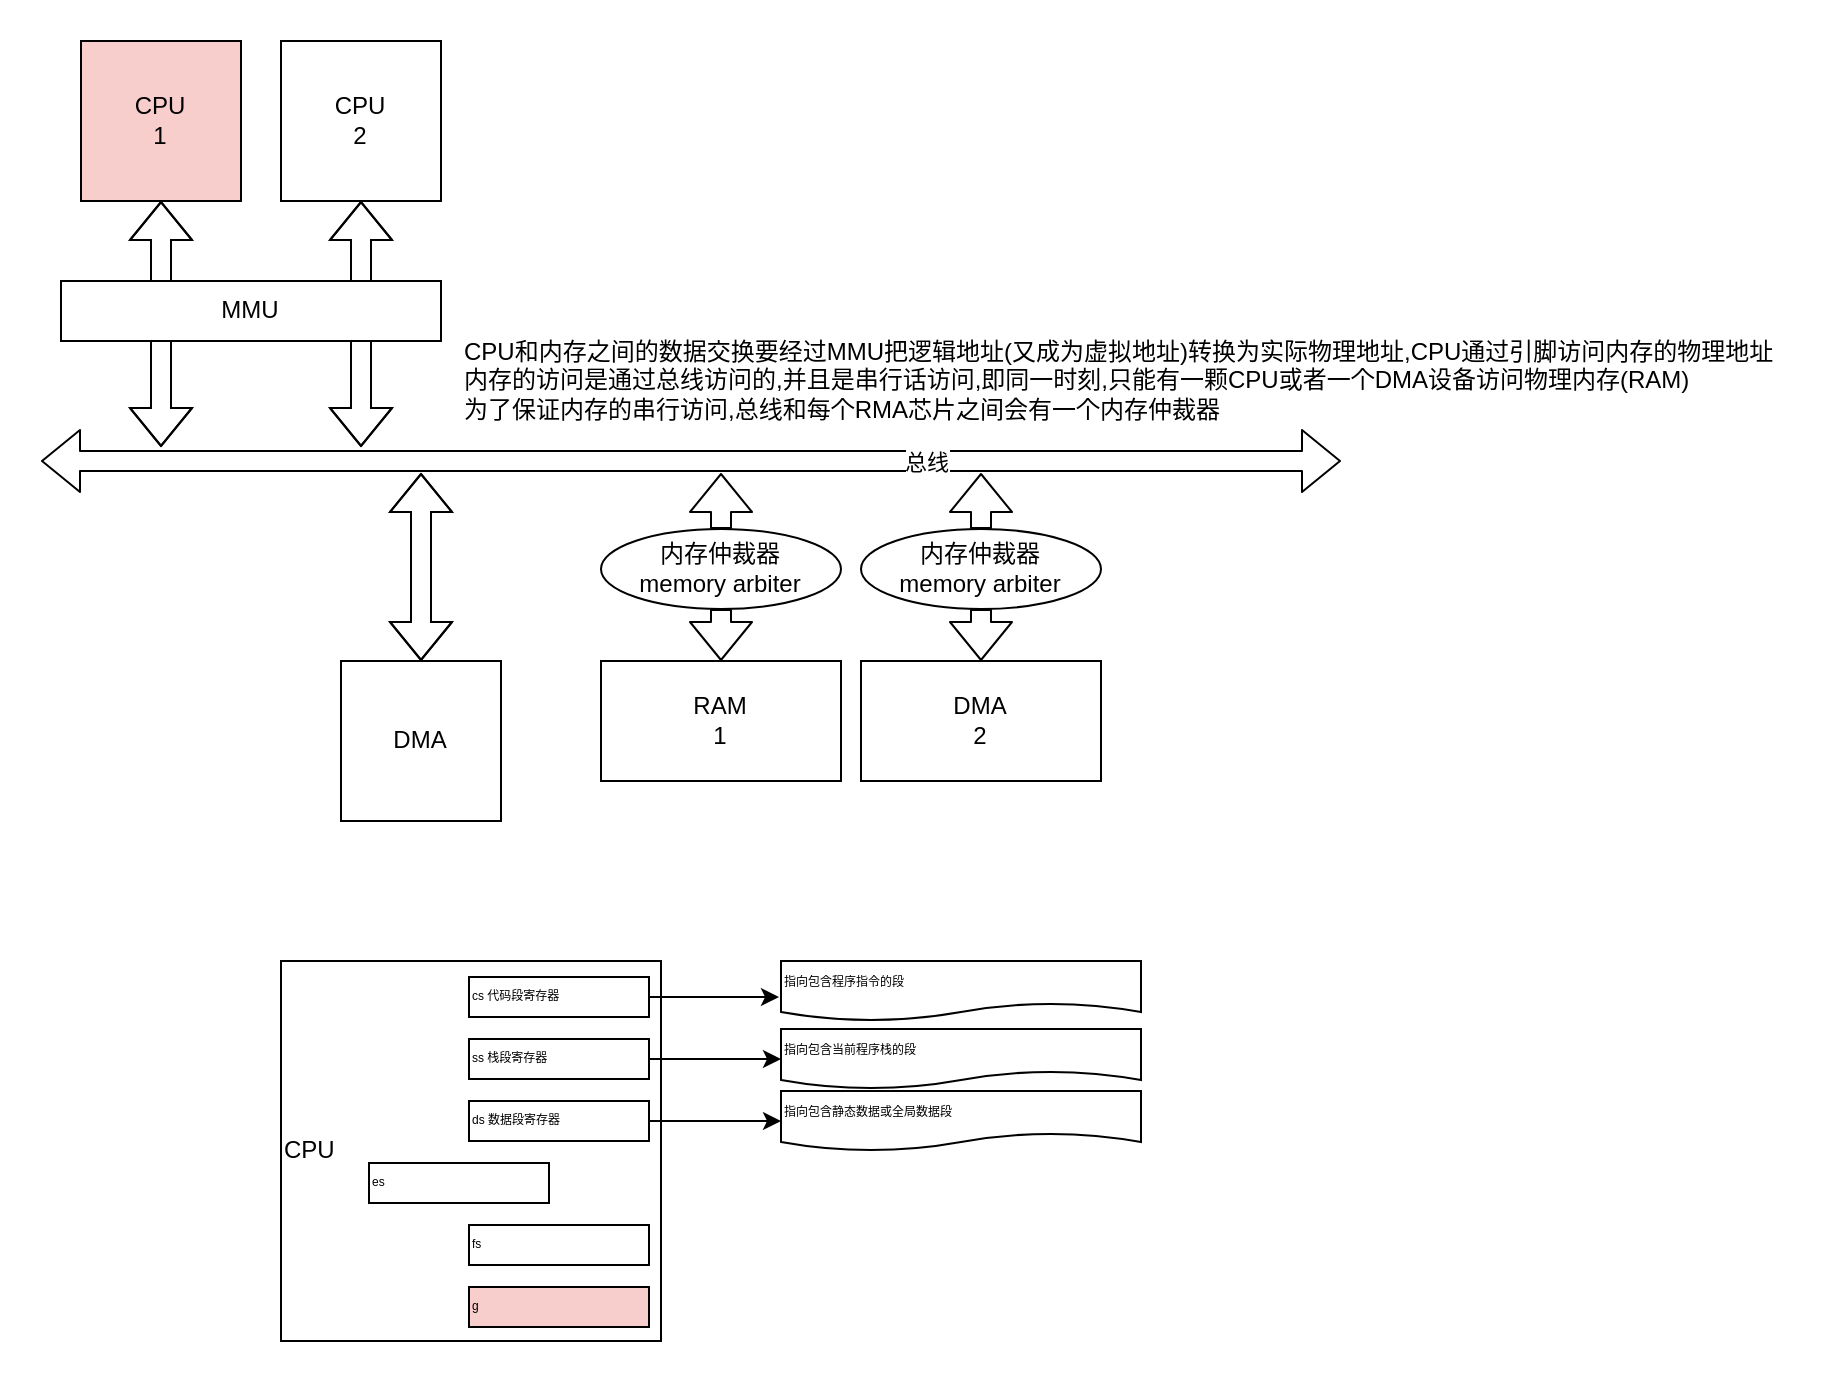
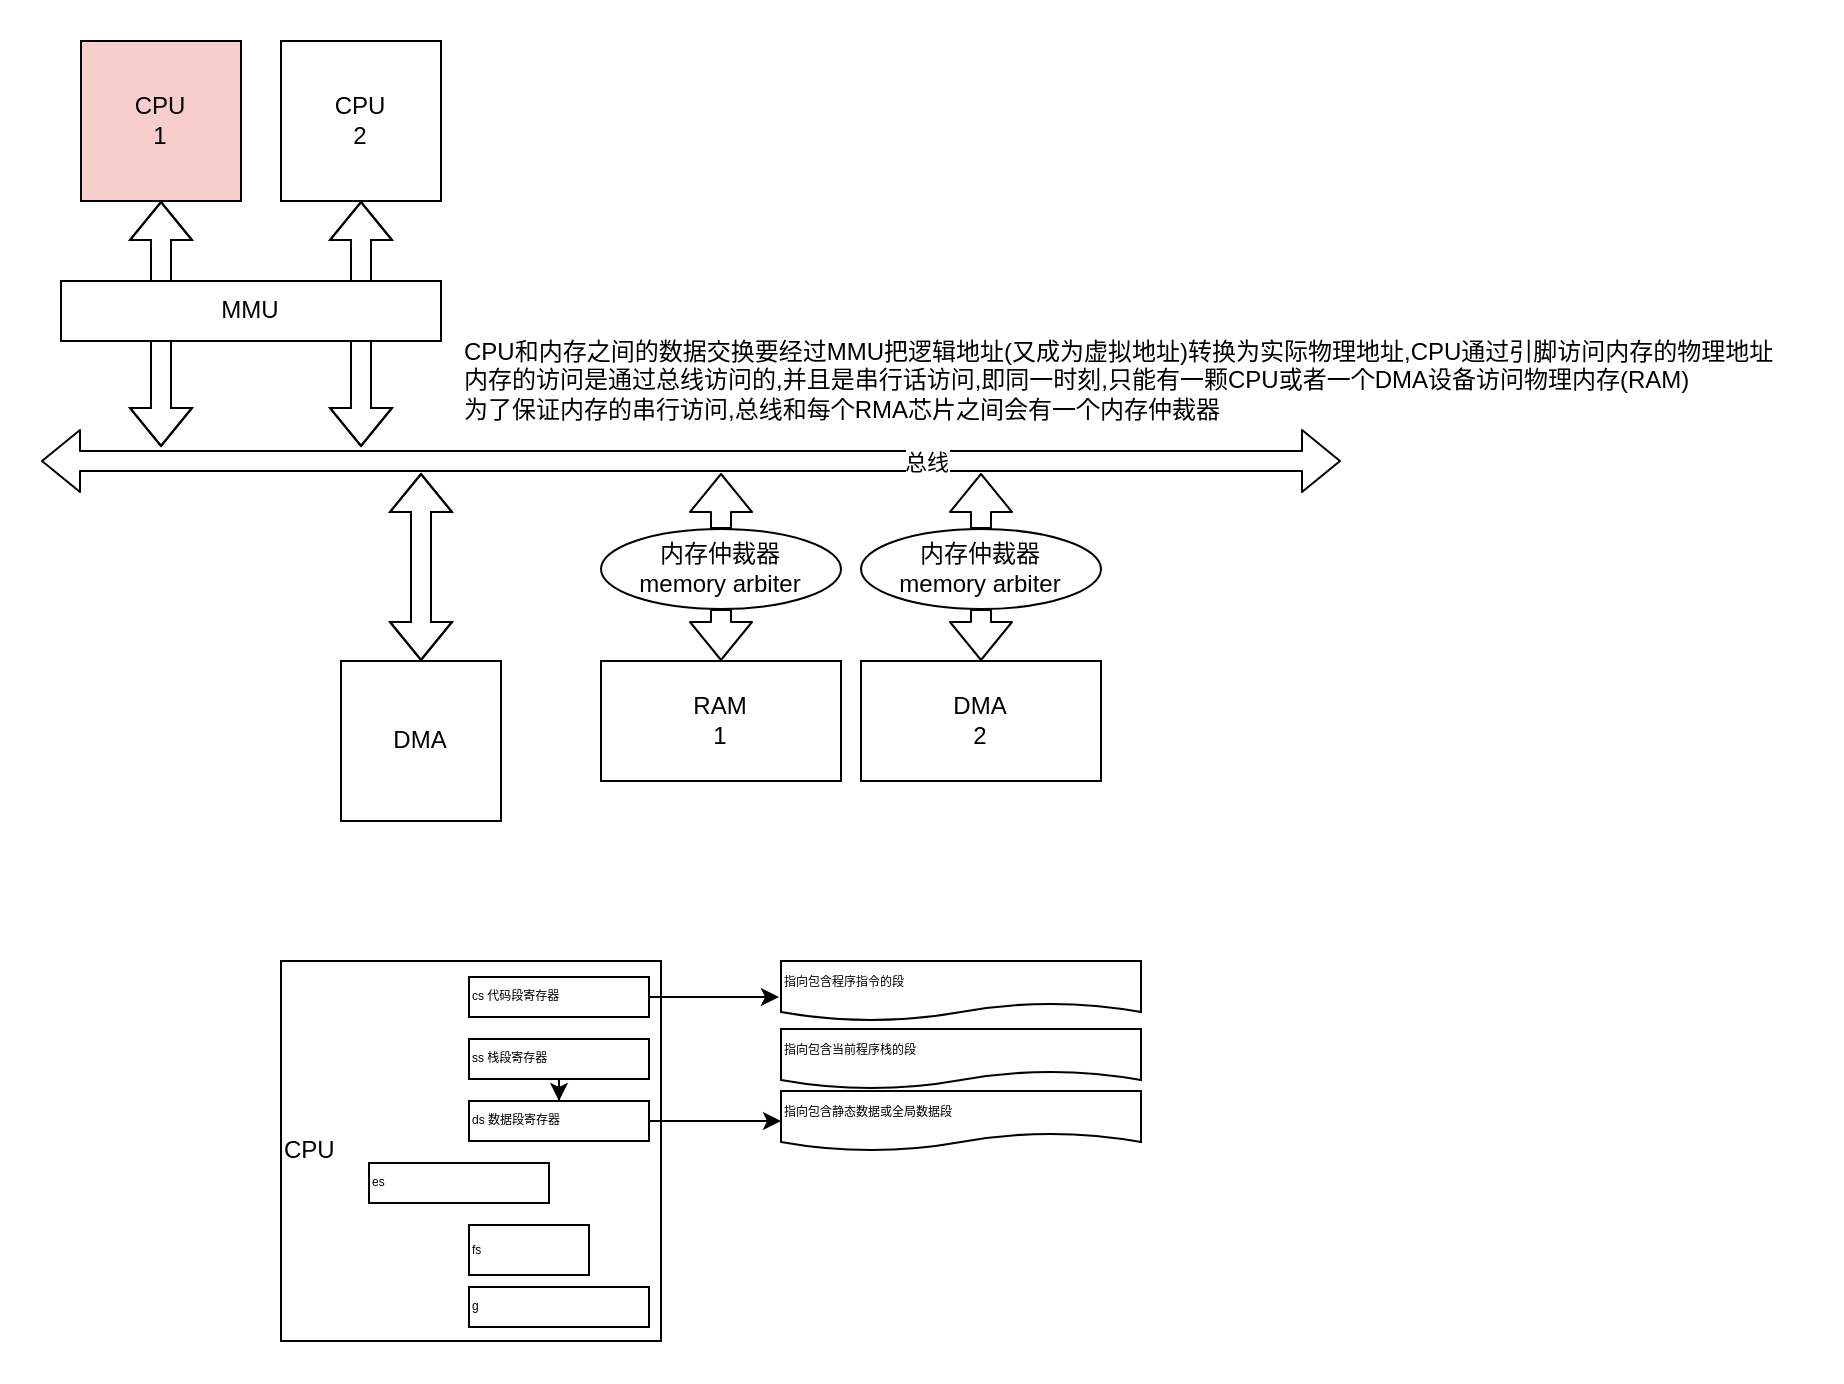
edge "ss 栈段寄存器" -> "指向包含当前程序栈的段": now "ss 栈段寄存器" -> "ds 数据段寄存器"
node "fs": size 180x40 -> 120x50
node "g": fillcolor #f8cecc -> #ffffff
